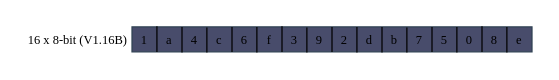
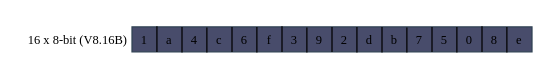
node "16 x 8-bit (V1.16B)": label "16 x 8-bit (V1.16B)" -> "16 x 8-bit (V8.16B)"
